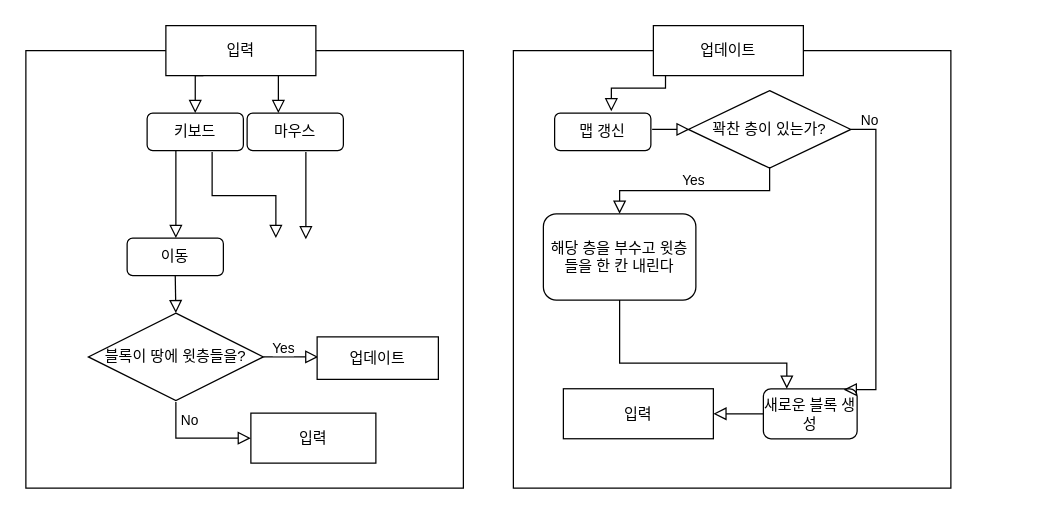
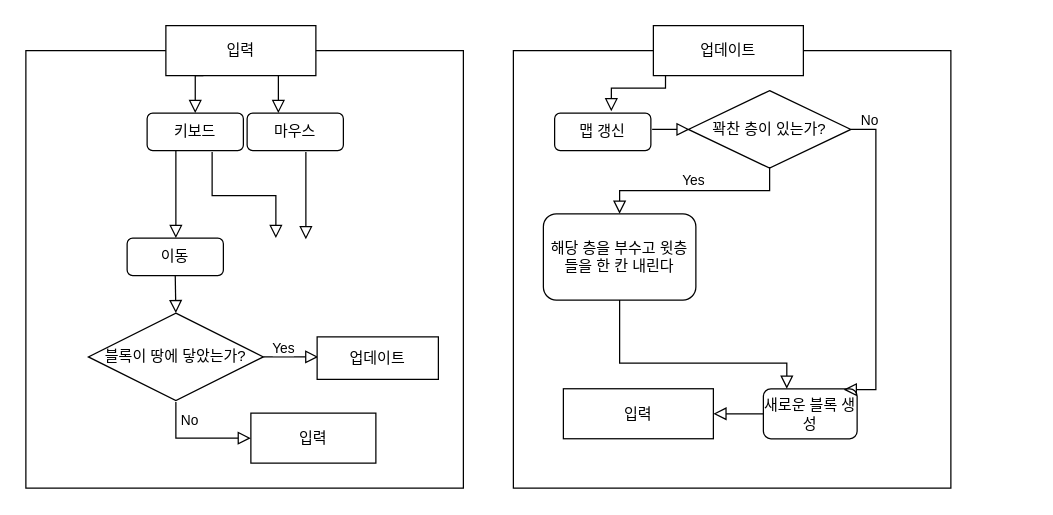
node "블록이 땅에 윗층들을?": label "블록이 땅에 윗층들을?" -> "블록이 땅에 닿았는가?"
